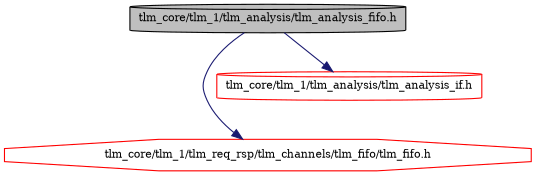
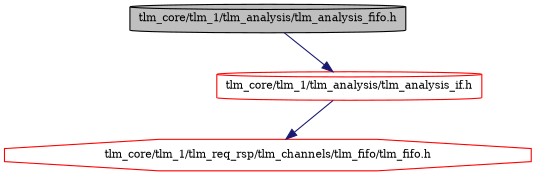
edge "tlm_core/tlm_1/tlm_analysis/tlm_analysis_fifo.h" -> "tlm_core/tlm_1/tlm_req_rsp/tlm_channels/tlm_fifo/tlm_fifo.h": now "tlm_core/tlm_1/tlm_analysis/tlm_analysis_if.h" -> "tlm_core/tlm_1/tlm_req_rsp/tlm_channels/tlm_fifo/tlm_fifo.h"
